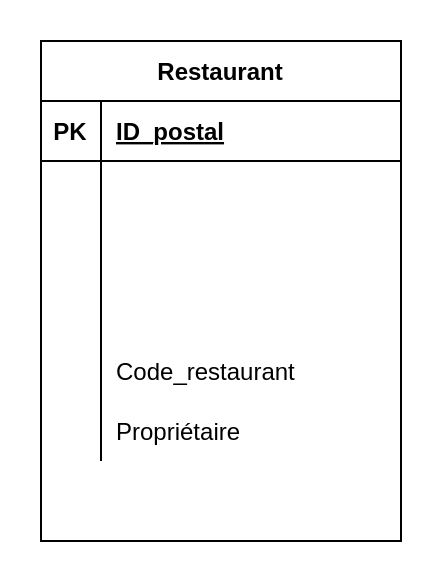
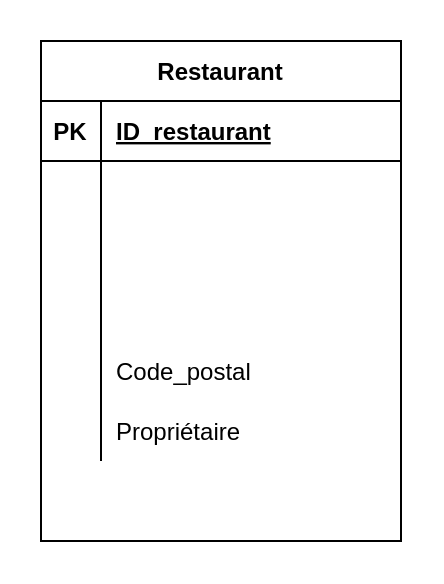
node "ID_postal": label "ID_postal" -> "ID_restaurant"
node "Code_restaurant": label "Code_restaurant" -> "Code_postal"
